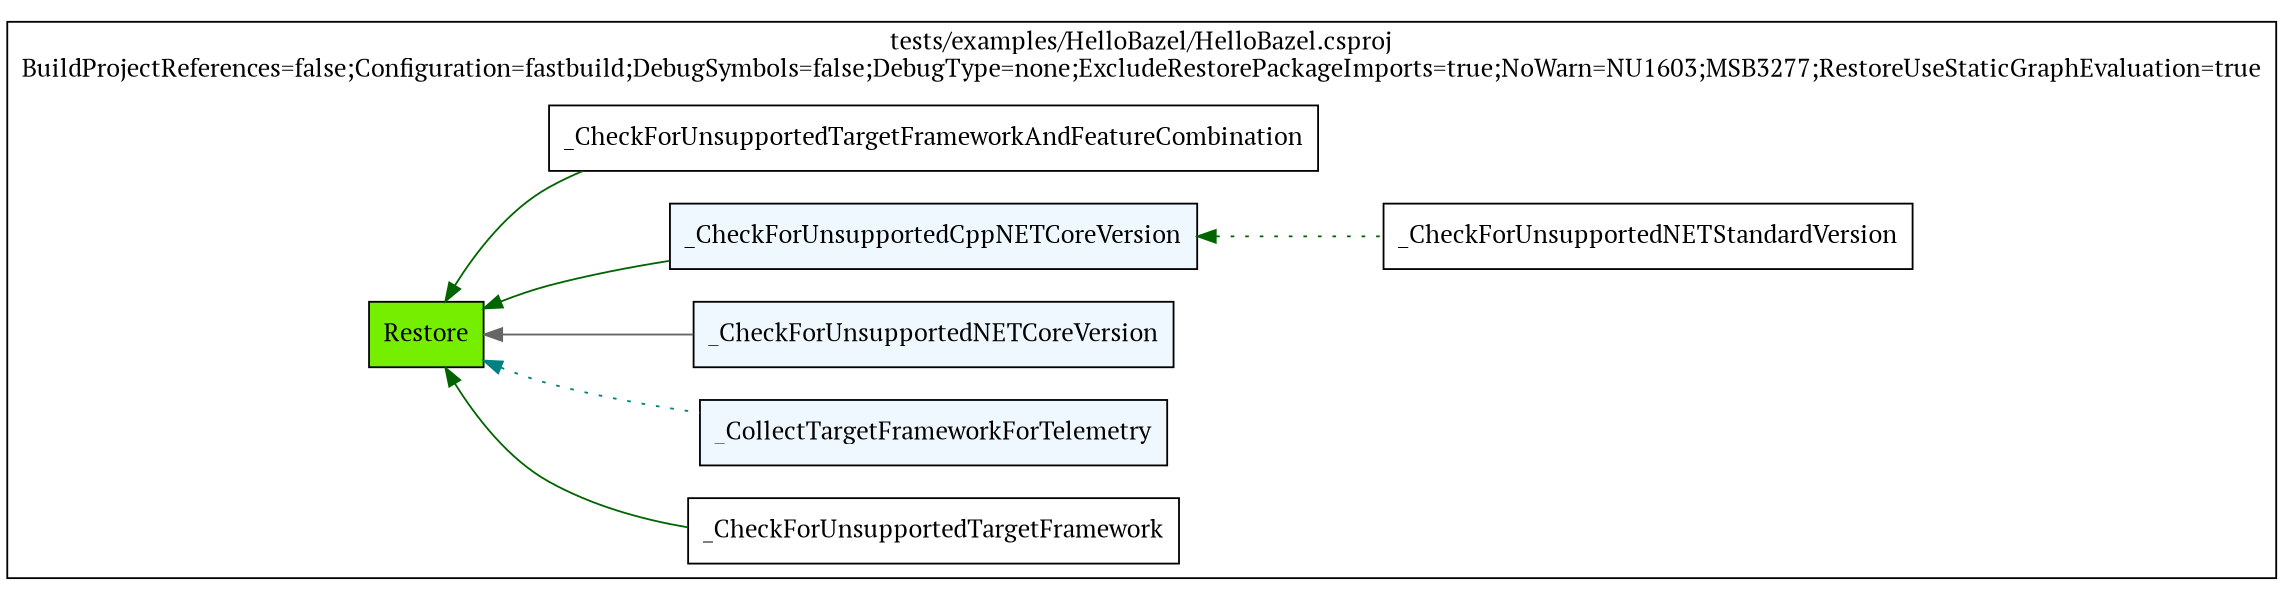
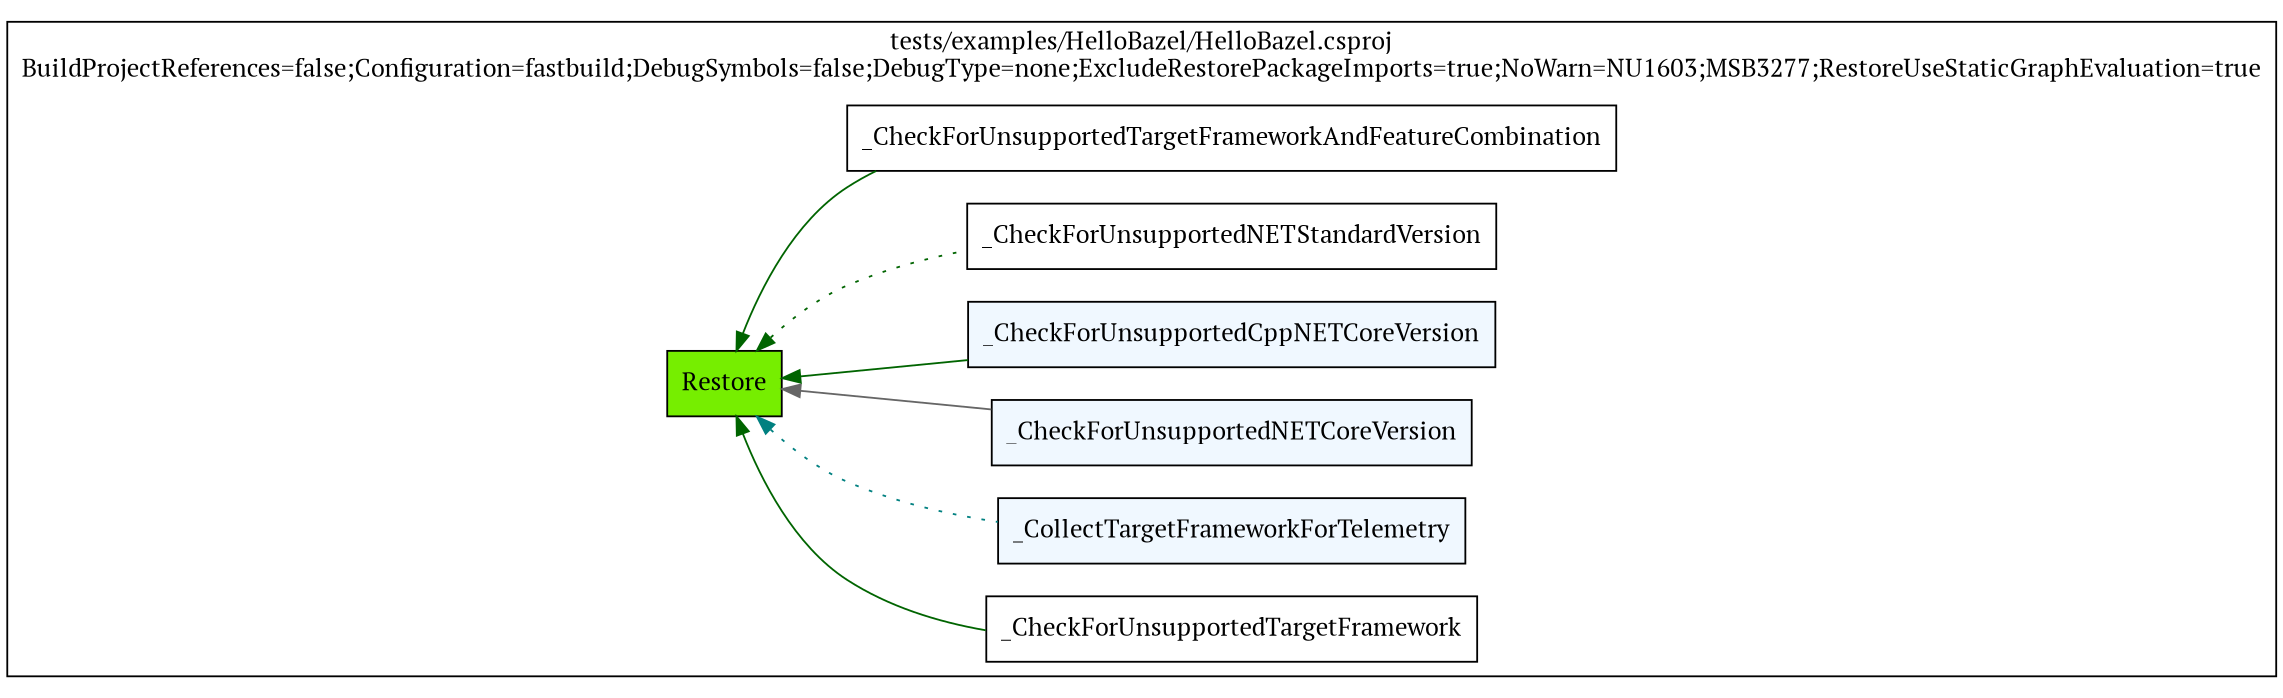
edge "_CheckForUnsupportedNETStandardVersion" -> "_CheckForUnsupportedCppNETCoreVersion": now "_CheckForUnsupportedNETStandardVersion" -> "Restore"
